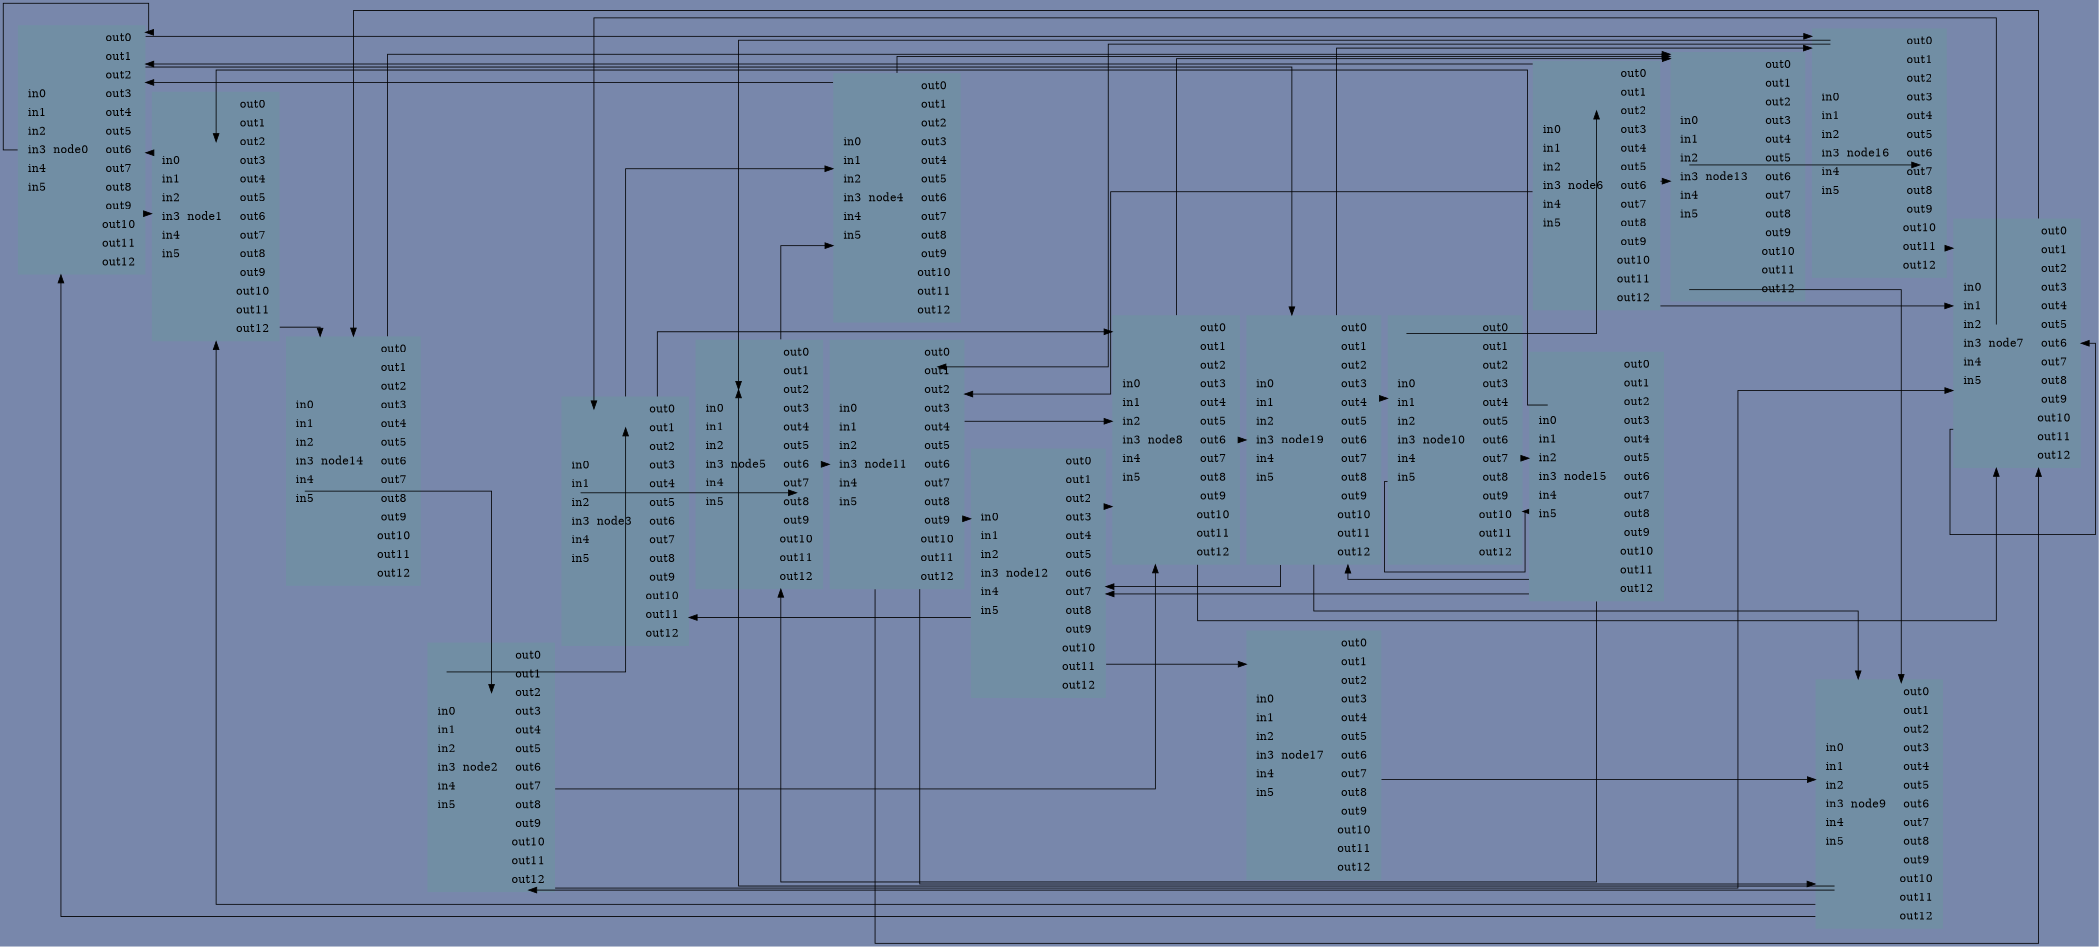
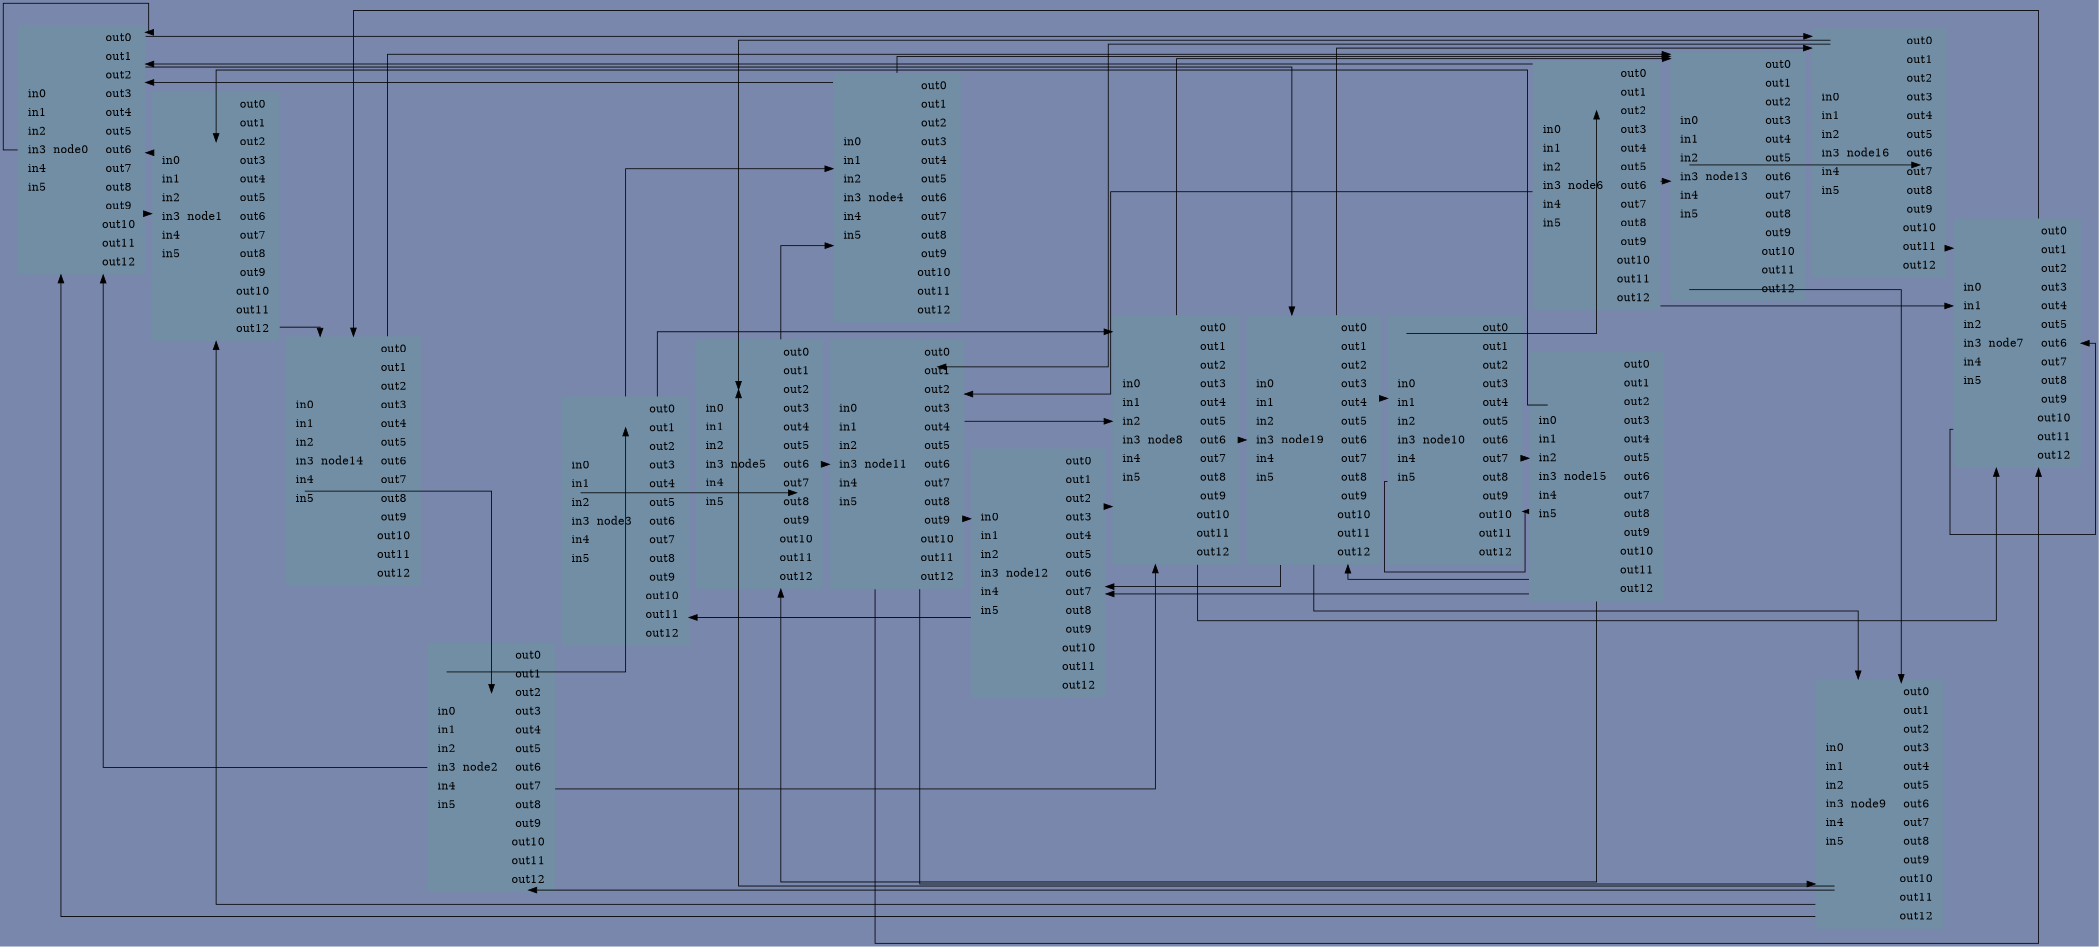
edge "node7" -> "node3": removed
node "node17": removed
edge "node2" -> "node7": now "node2" -> "node0"
